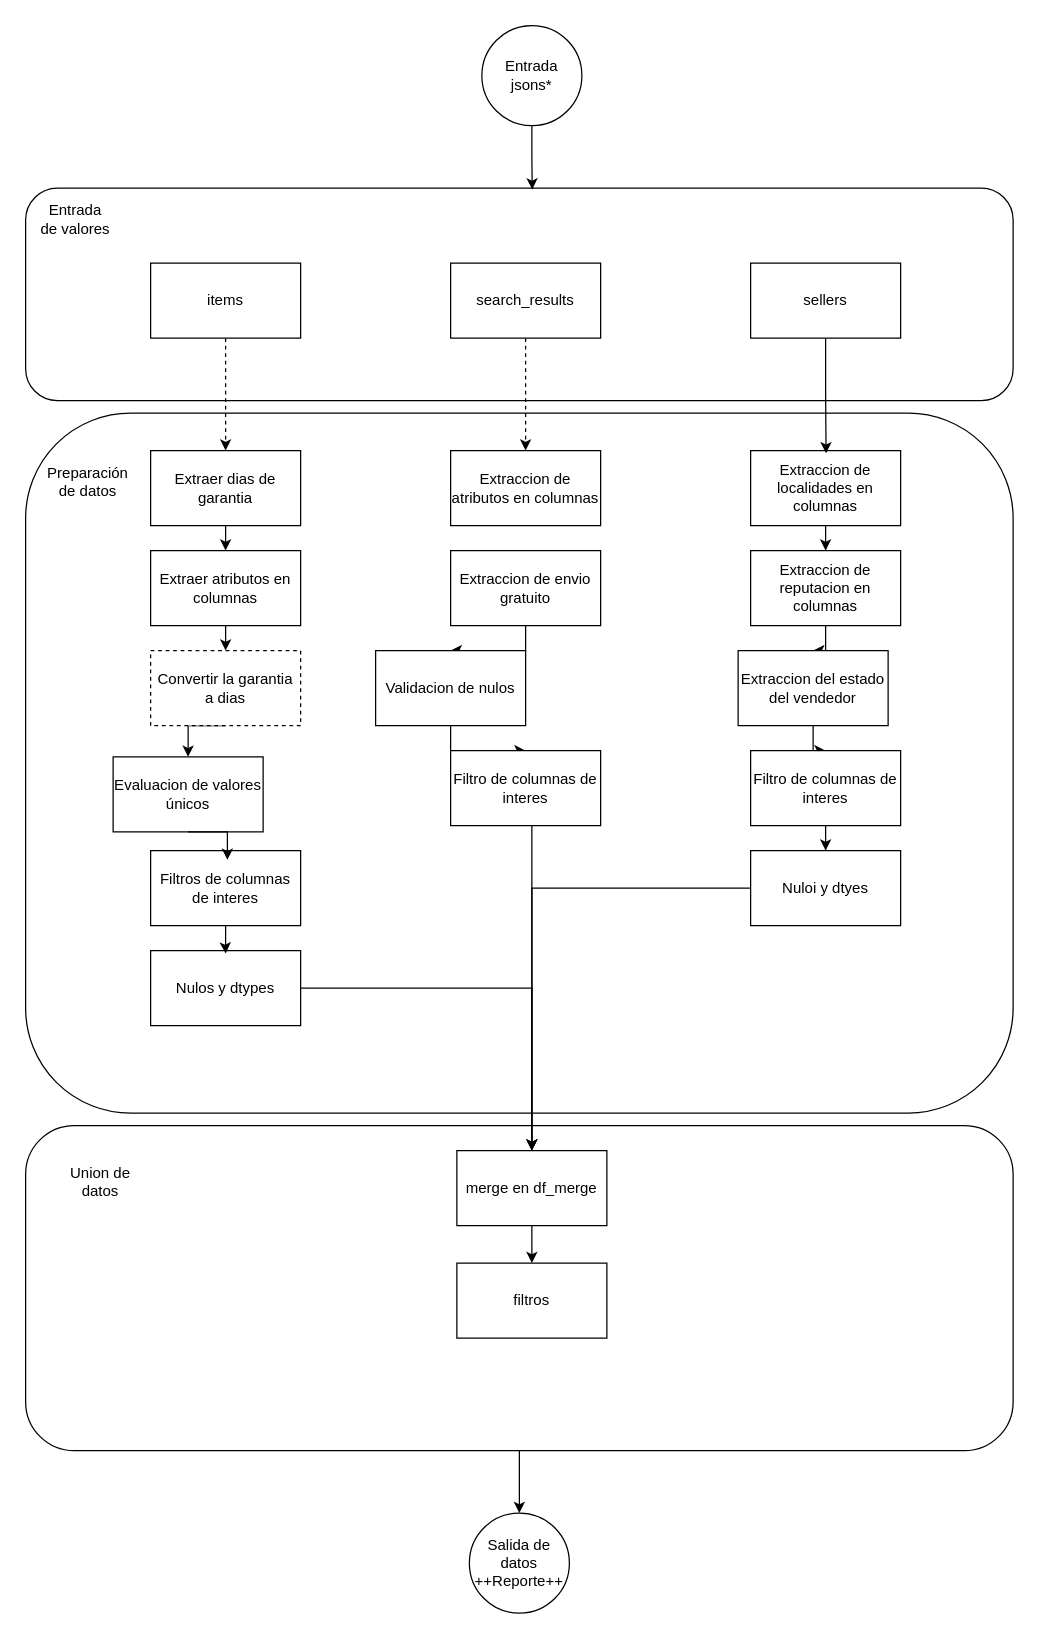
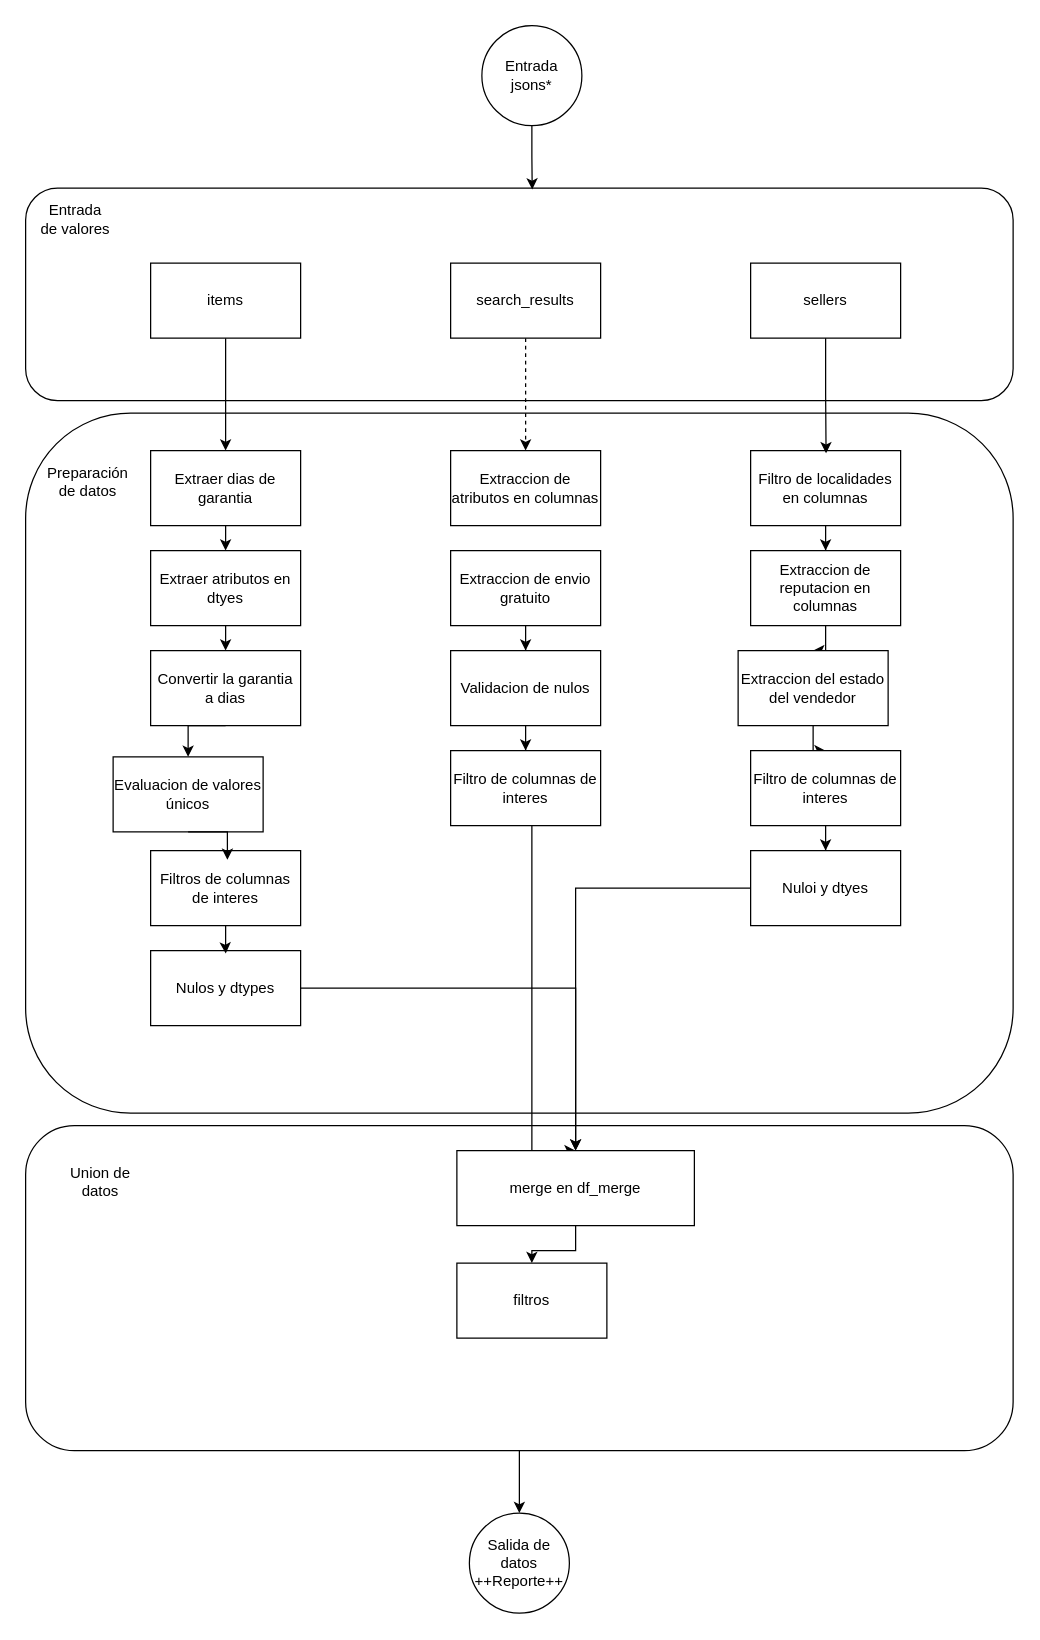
edge "items" -> "Extraer dias de garantia": style dashed -> solid
node "Extraccion de localidades en columnas": label "Extraccion de localidades en columnas" -> "Filtro de localidades en columnas"
node "Extraer atributos en columnas": label "Extraer atributos en columnas" -> "Extraer atributos en dtyes"
node "Convertir la garantia a dias": style dashed -> solid
node "Validacion de nulos": moved (451, 688) -> (526, 688)
node "merge en df_merge": size 150x75 -> 238x75
